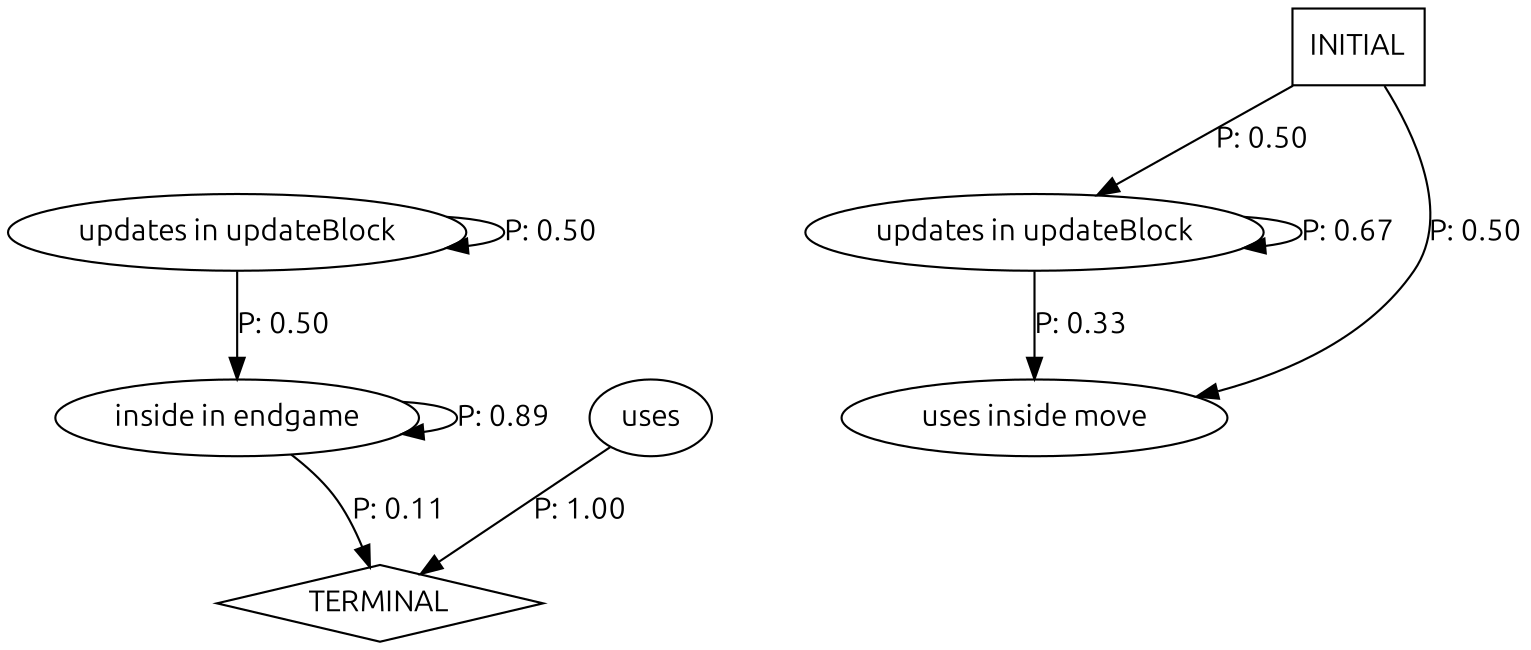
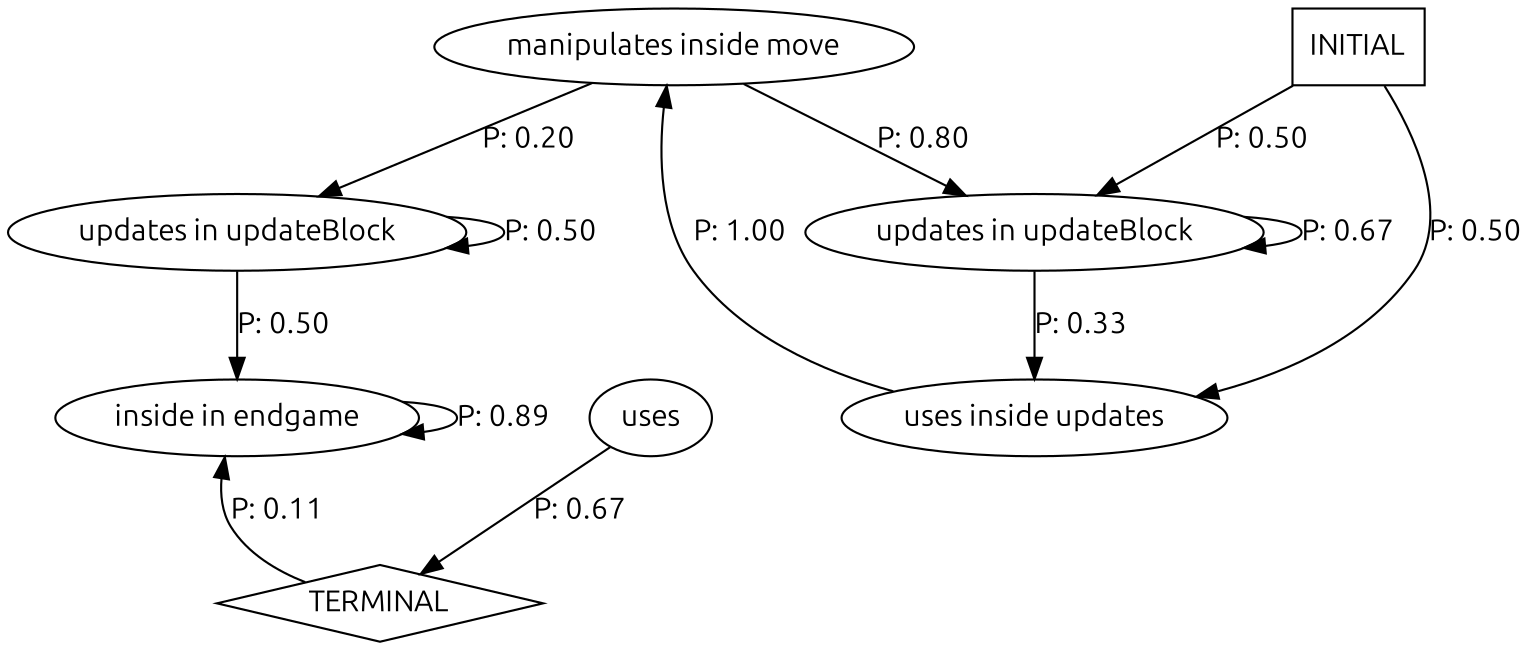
node "manipulates inside move": added
node "uses inside move": label "uses inside move" -> "uses inside updates"
edge "inside in endgame" -> "TERMINAL": reversed
edge "uses" -> "TERMINAL": label "P: 1.00" -> "P: 0.67"
